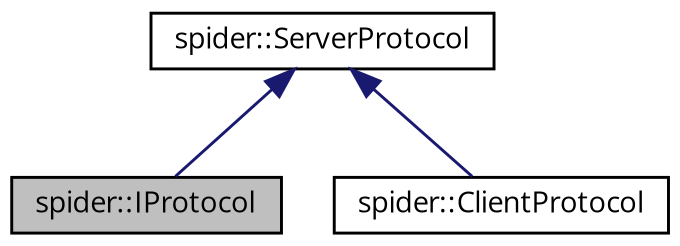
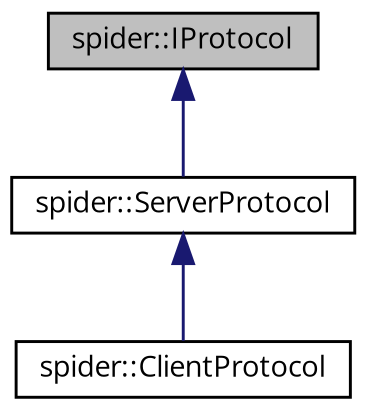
edge "spider::IProtocol" -> "spider::ServerProtocol": reversed
